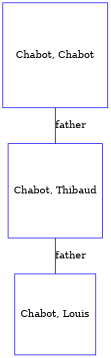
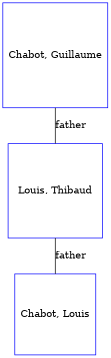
node "Chabot, Chabot": label "Chabot, Chabot" -> "Chabot, Guillaume"
node "Chabot, Thibaud": label "Chabot, Thibaud" -> "Louis, Thibaud"
